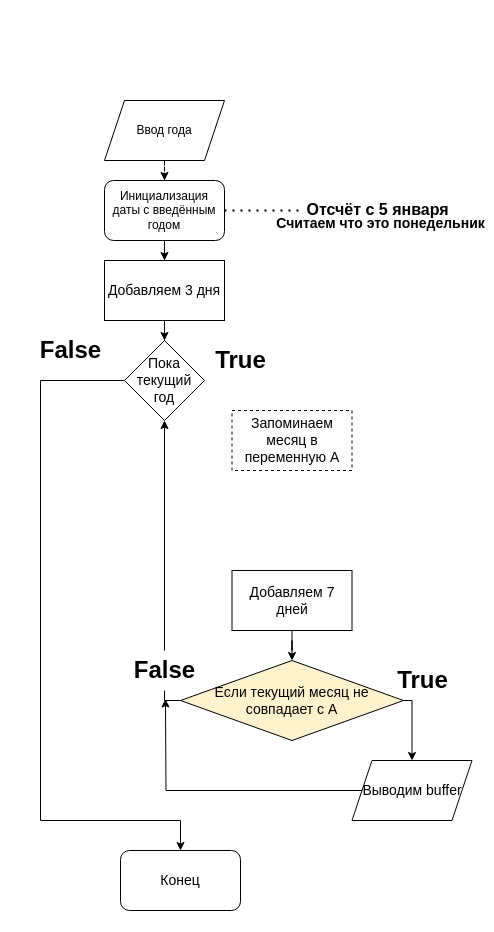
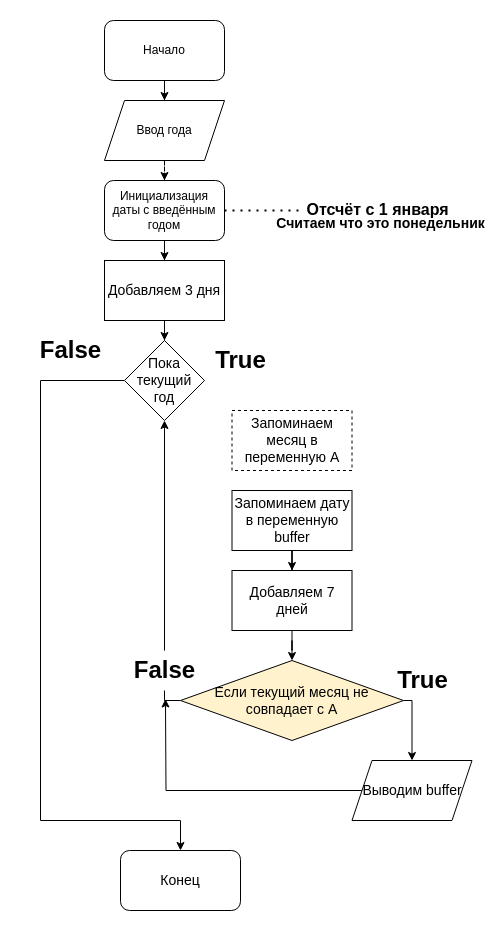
node "Начало": added
edge "Начало" -> "Ввод года": added
node "Отсчёт с 5 января": label "Отсчёт с 5 января" -> "Отсчёт с 1 января"
node "Запоминаем дату в переменную buffer": added
edge "Запоминаем дату в переменную buffer" -> "Добавляем 7 дней": added
